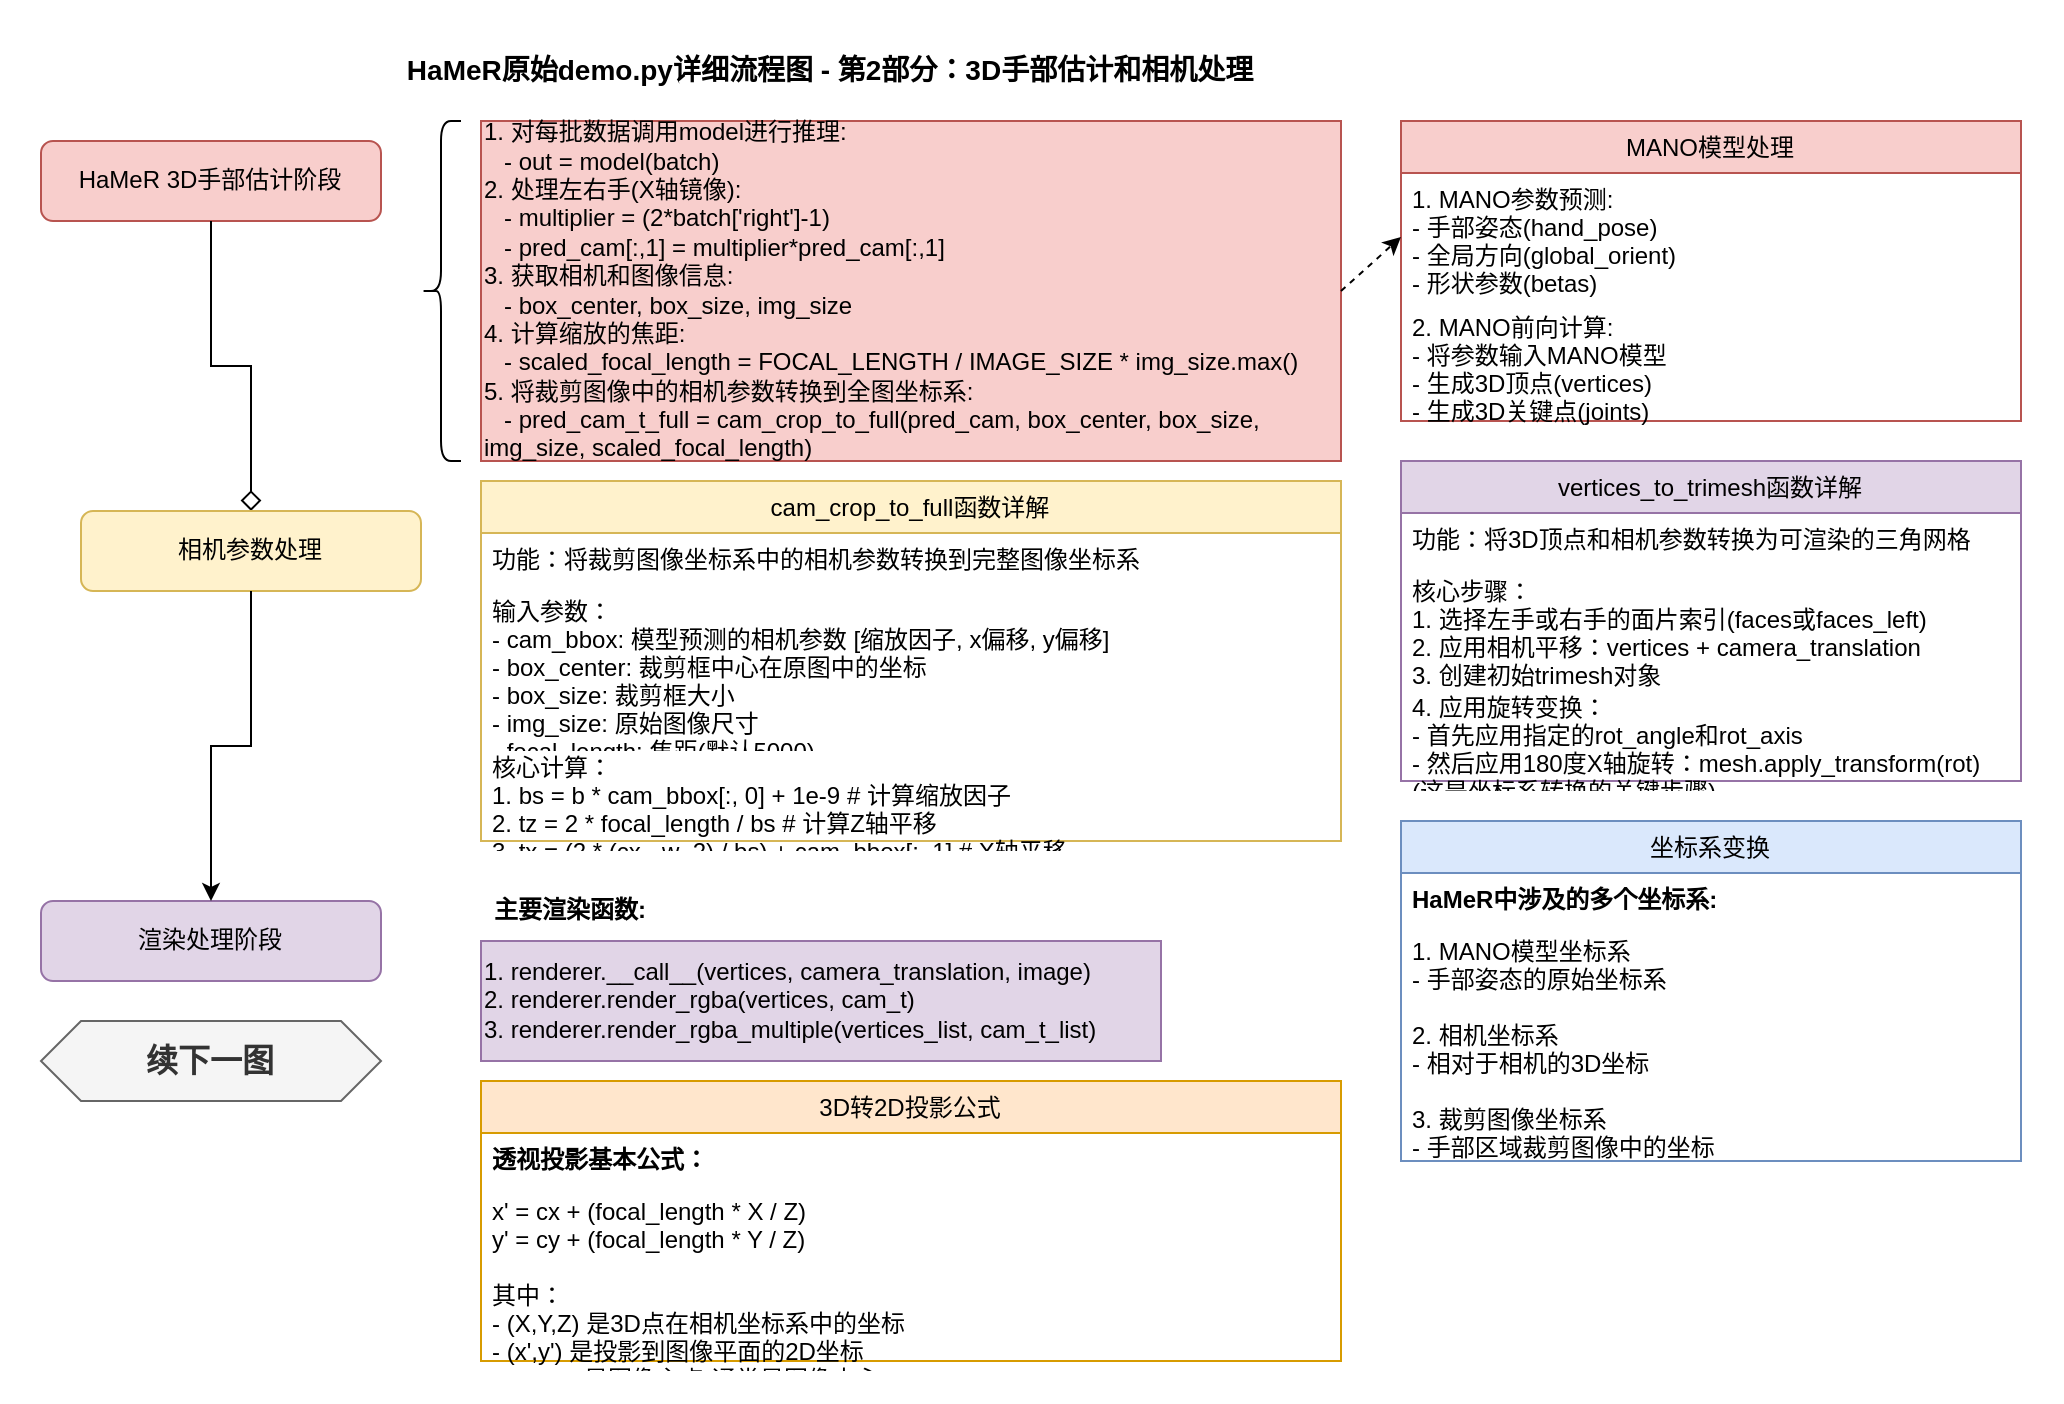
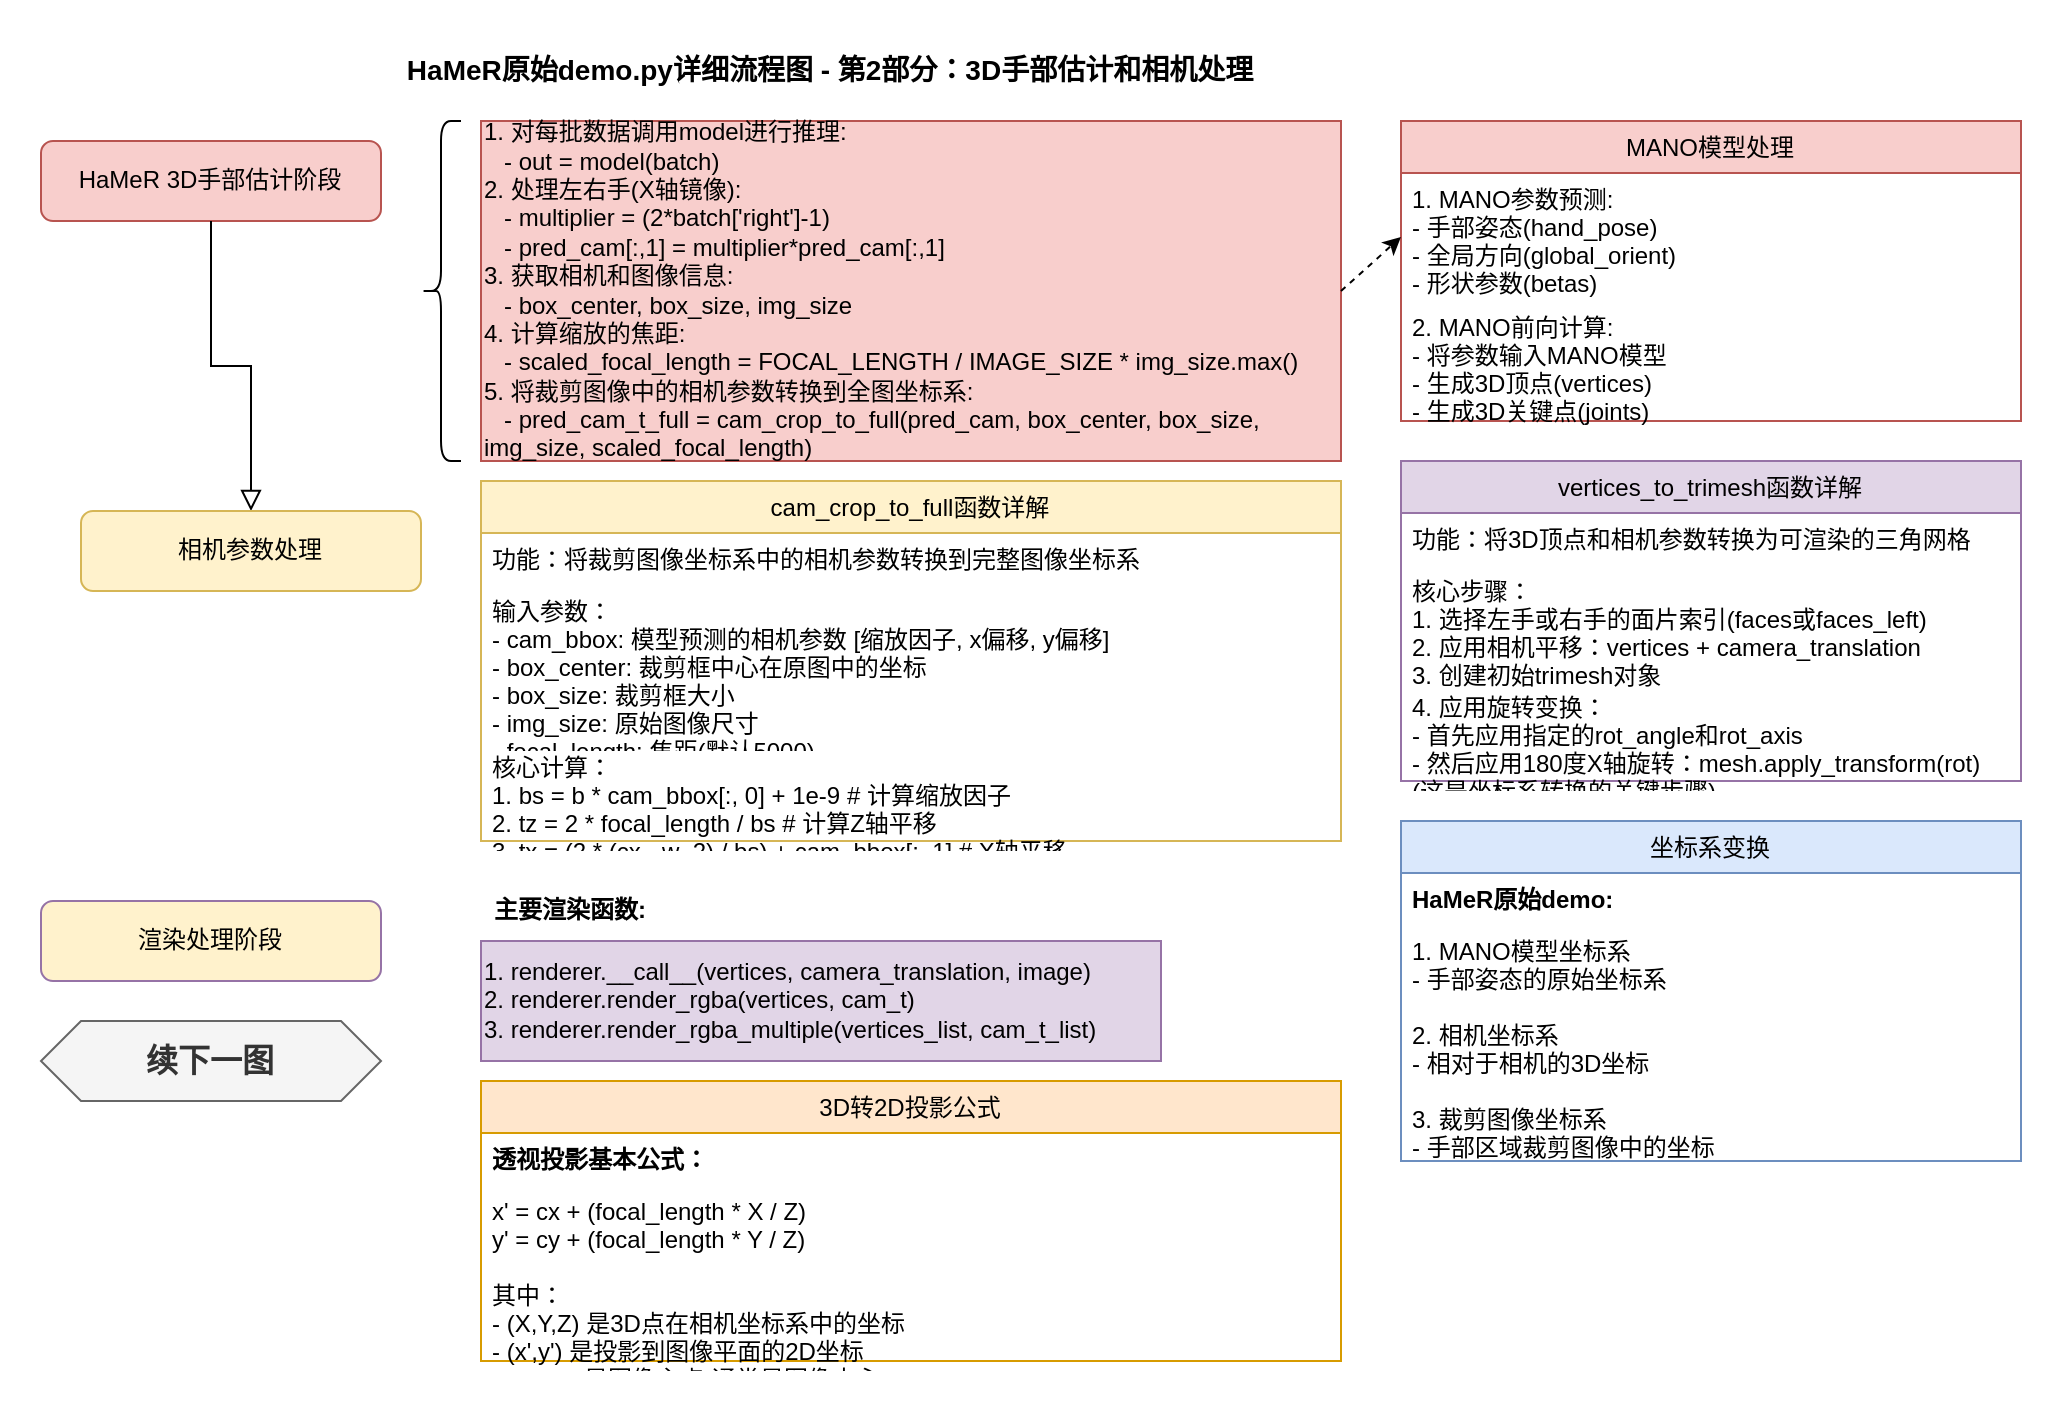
edge "HaMeR 3D手部估计阶段" -> "相机参数处理": arrowhead diamond -> block
edge "相机参数处理" -> "渲染处理阶段": removed
node "HaMeR中涉及的多个坐标系:": label "HaMeR中涉及的多个坐标系:" -> "HaMeR原始demo:"
node "渲染处理阶段": fillcolor #e1d5e7 -> #fff2cc
